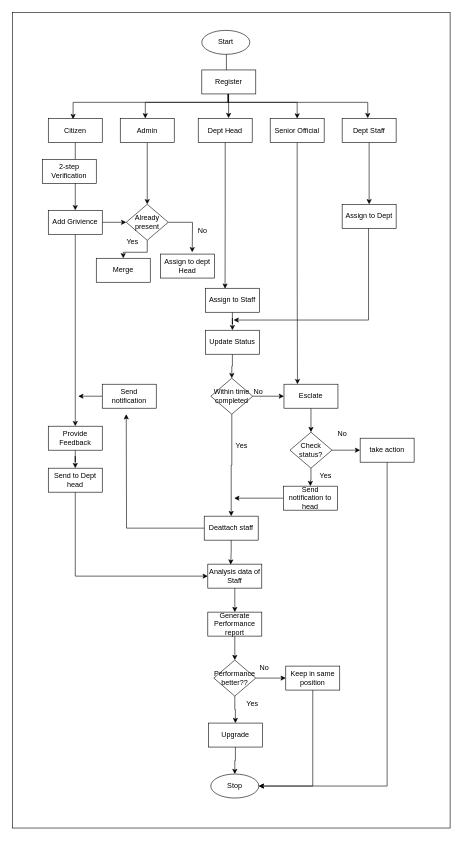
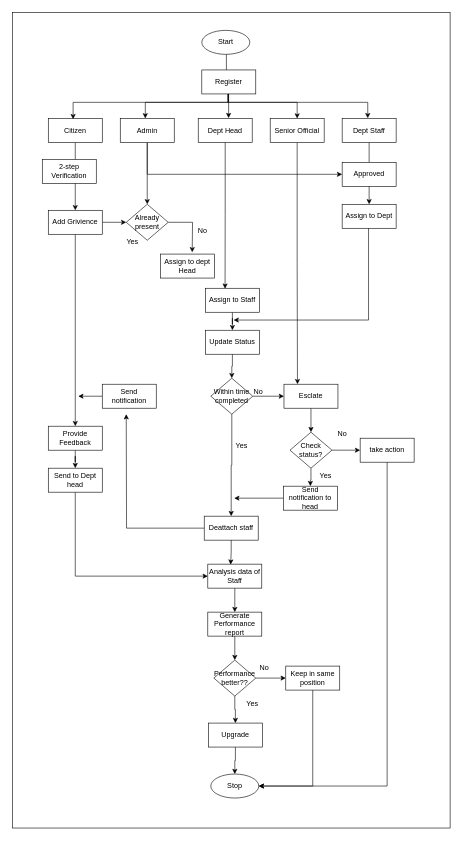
edge "Admin" -> "Approved": added
node "Approved": added
edge "Already present" -> "Merge": removed
node "Merge": removed
